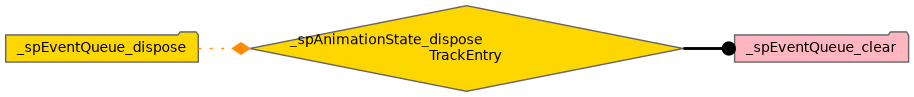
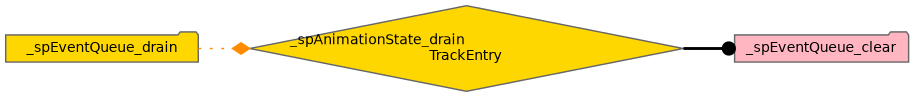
node "_spEventQueue_dispose": label "_spEventQueue_dispose" -> "_spEventQueue_drain"
node "_spAnimationState_dispose TrackEntry": label "_spAnimationState_dispose TrackEntry" -> "_spAnimationState_drain TrackEntry"
